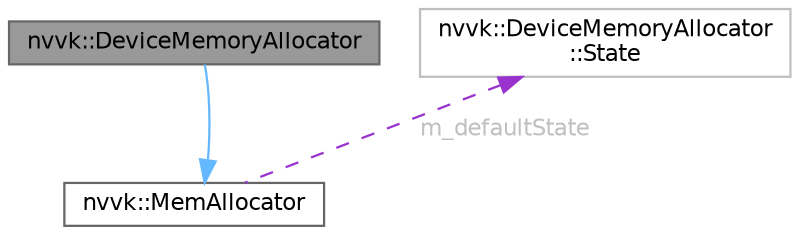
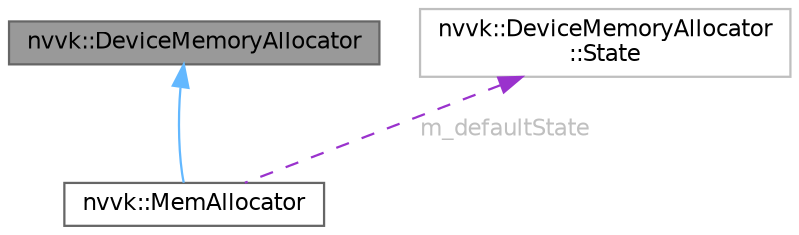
edge "nvvk::DeviceMemoryAllocator" -> "nvvk::MemAllocator": reversed
